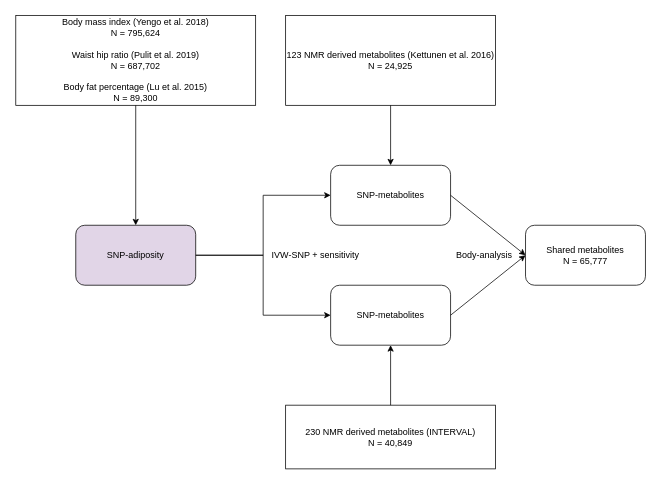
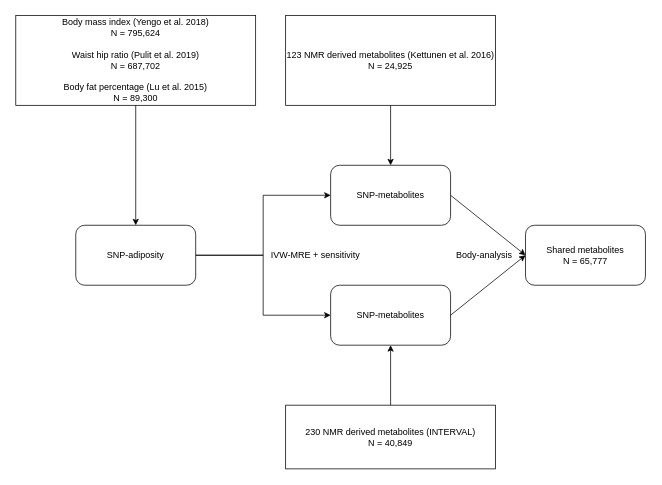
node "SNP-adiposity": fillcolor #e1d5e7 -> #ffffff
node "IVW-SNP + sensitivity": label "IVW-SNP + sensitivity" -> "IVW-MRE + sensitivity"
